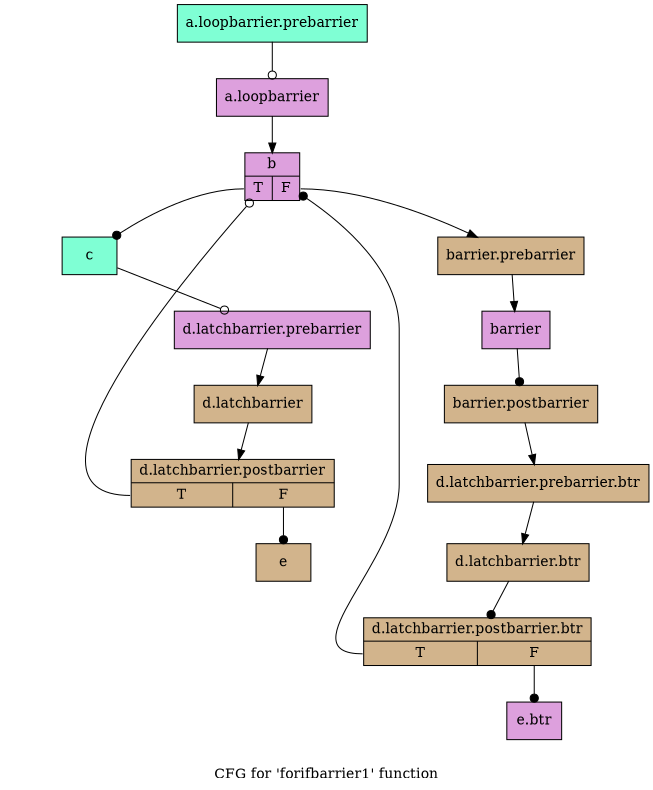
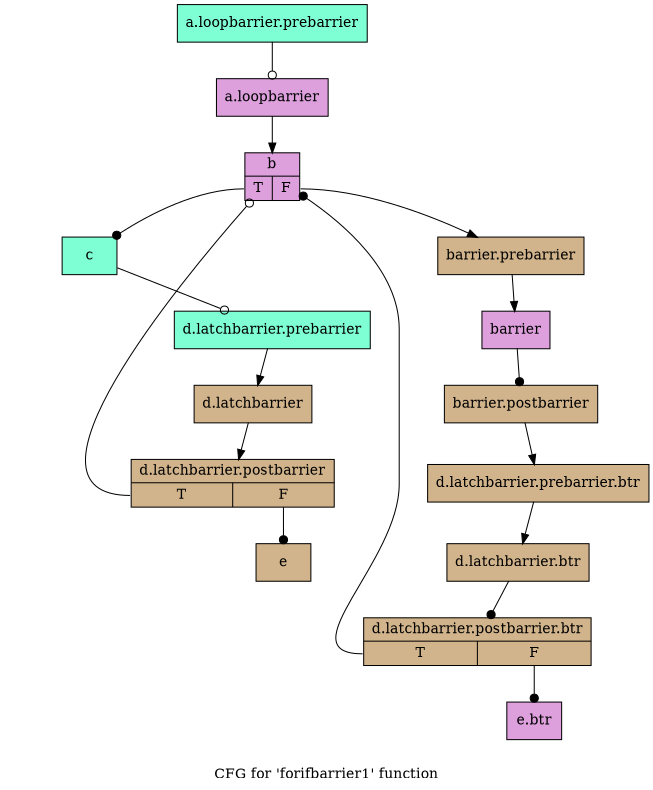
node "d.latchbarrier.prebarrier": fillcolor plum -> aquamarine
